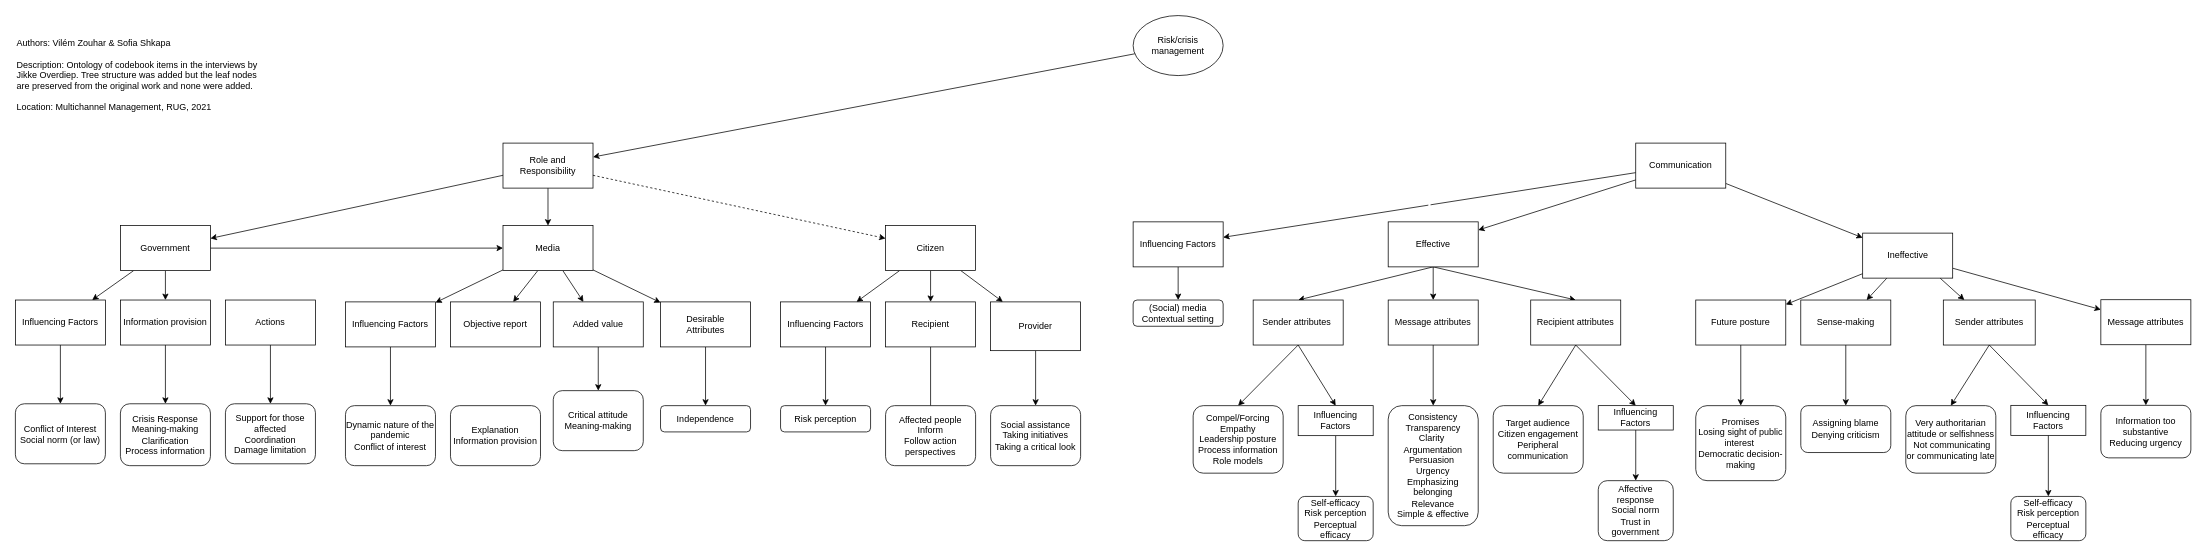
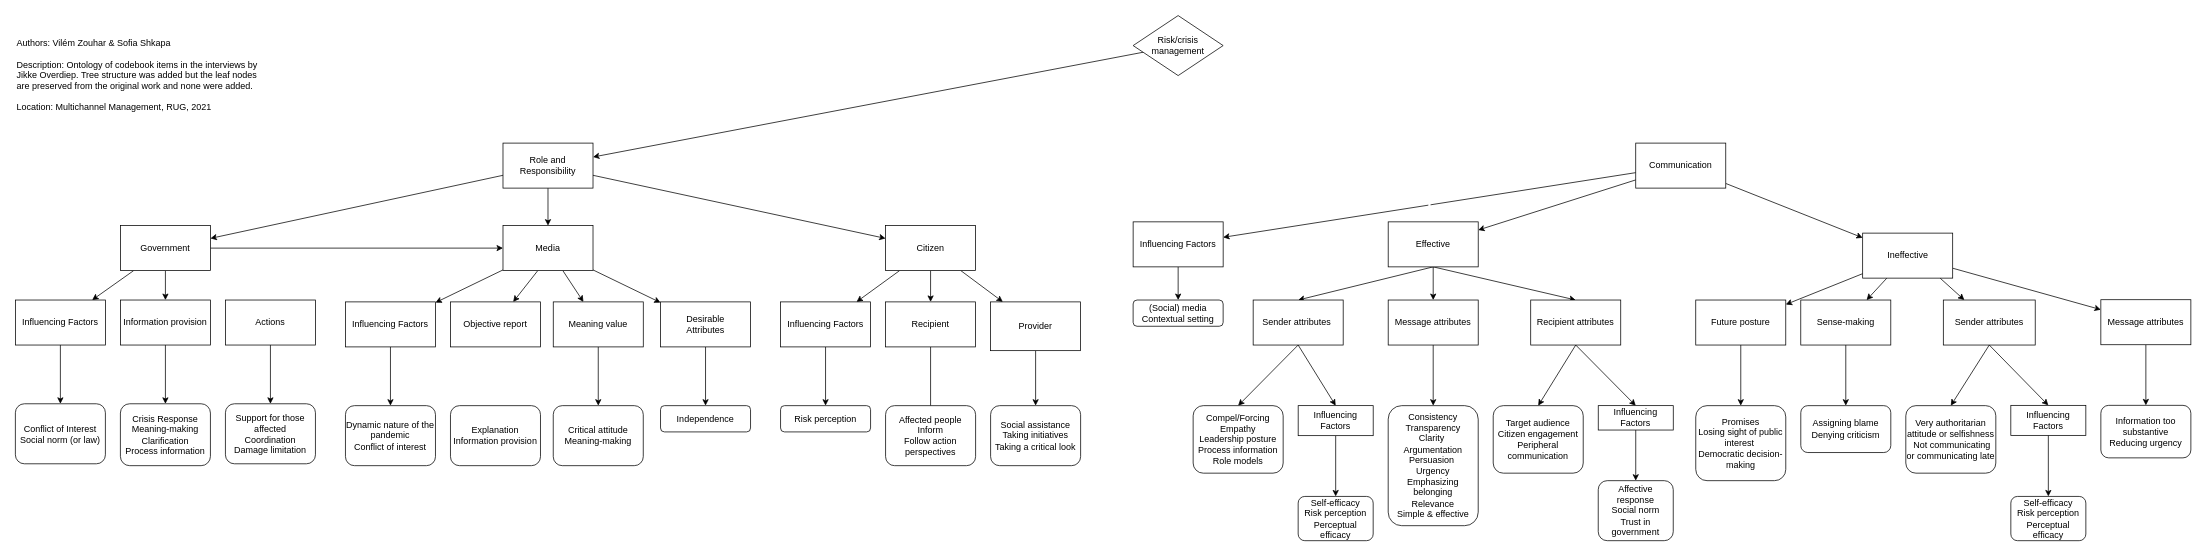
node "Risk/crisis management": shape ellipse -> diamond
edge "Role and Responsibility" -> "Citizen": style dashed -> solid
node "Added value": label "Added value" -> "Meaning value"
node "Critical attitude Meaning-making": moved (598, 420) -> (598, 435)
